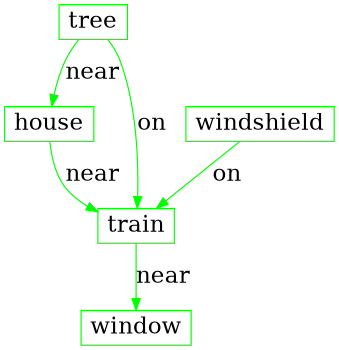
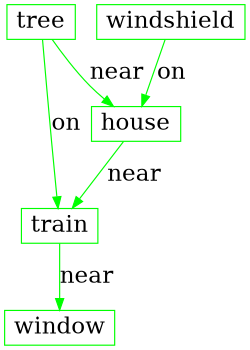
edge "windshield" -> "train": now "windshield" -> "house"
